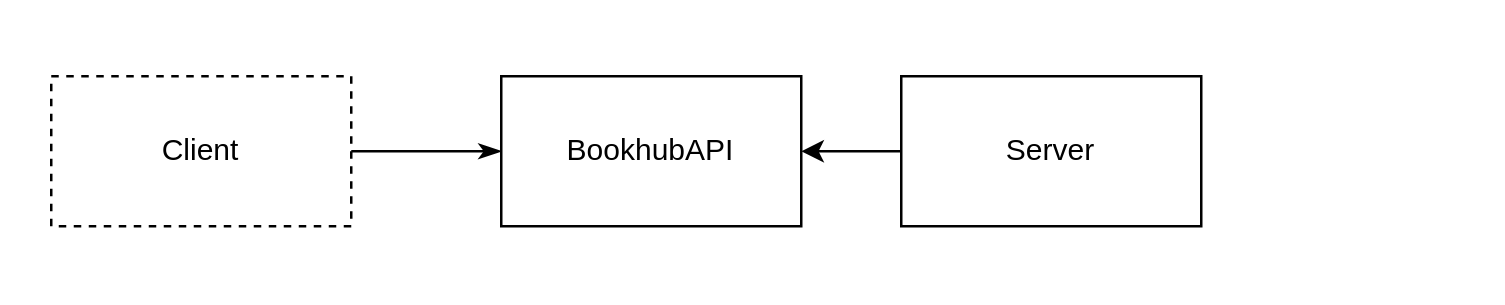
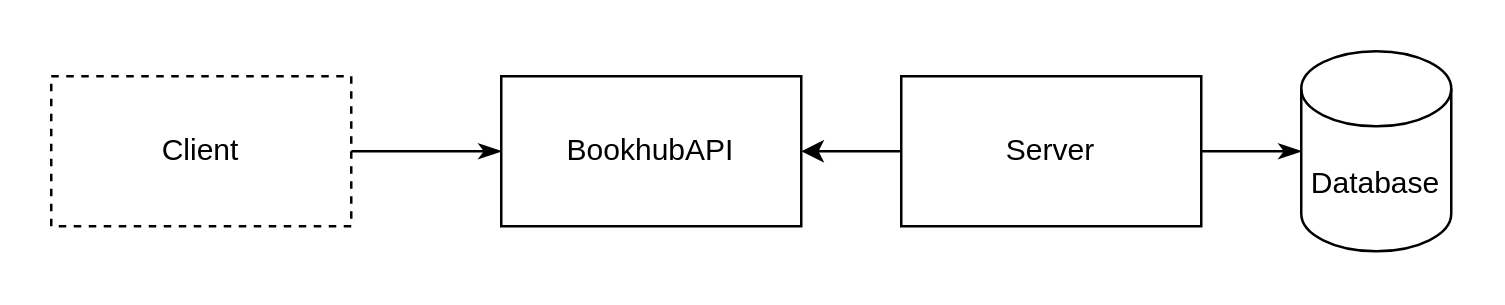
edge "Server" -> "Database": added
node "Database": added
